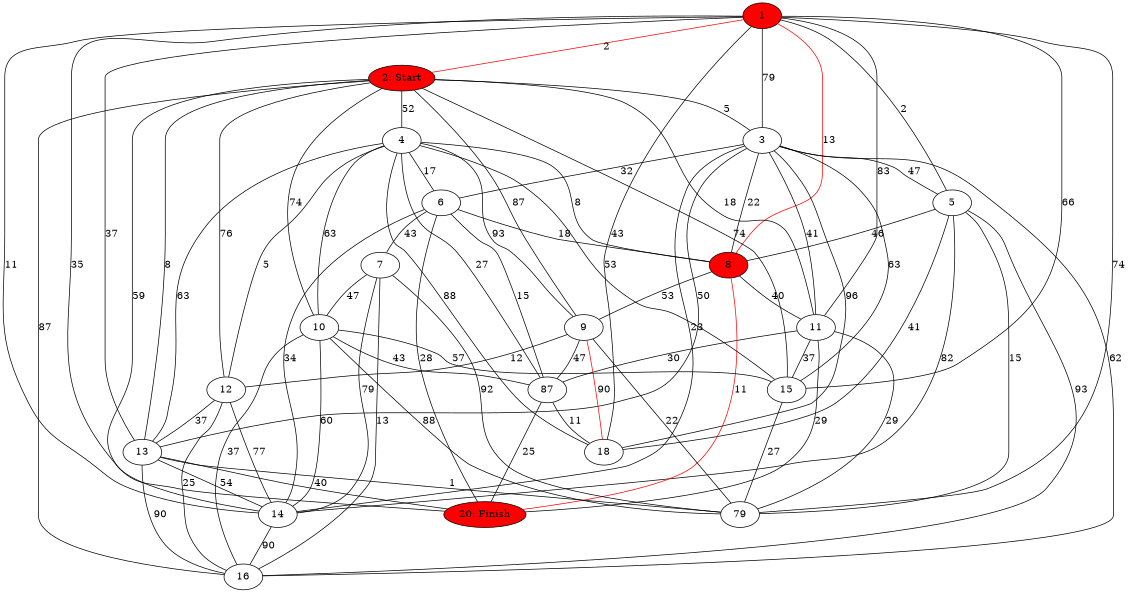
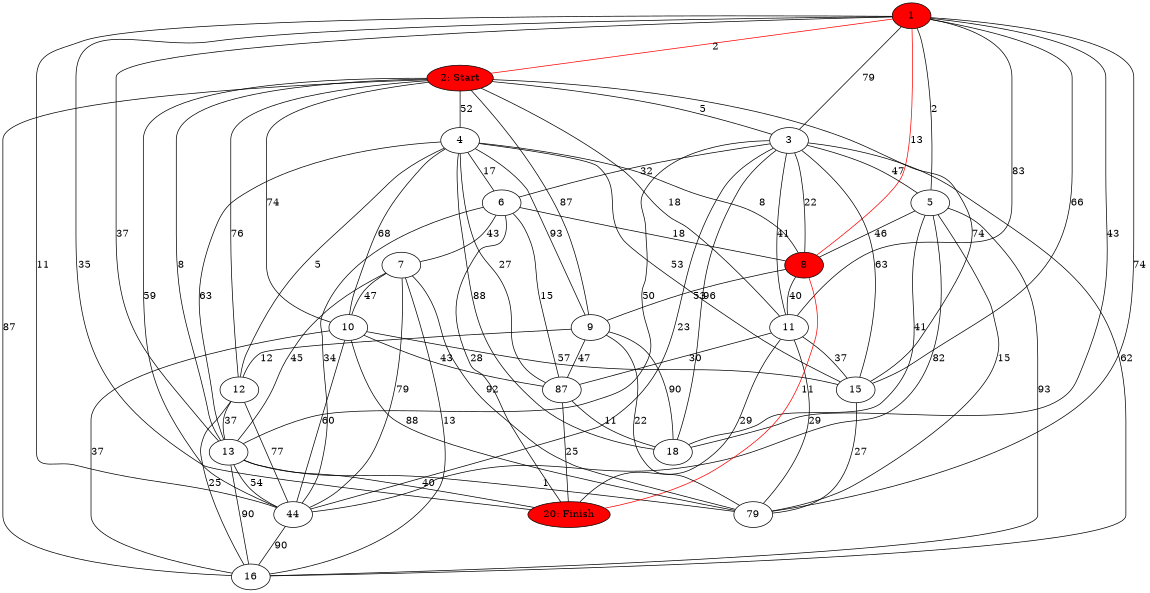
edge "4" -- "10": label "63" -> "68"
edge "7" -- "13": added, label "45"
edge "9" -- "18": color red -> black
node "14": label "14" -> "44"
